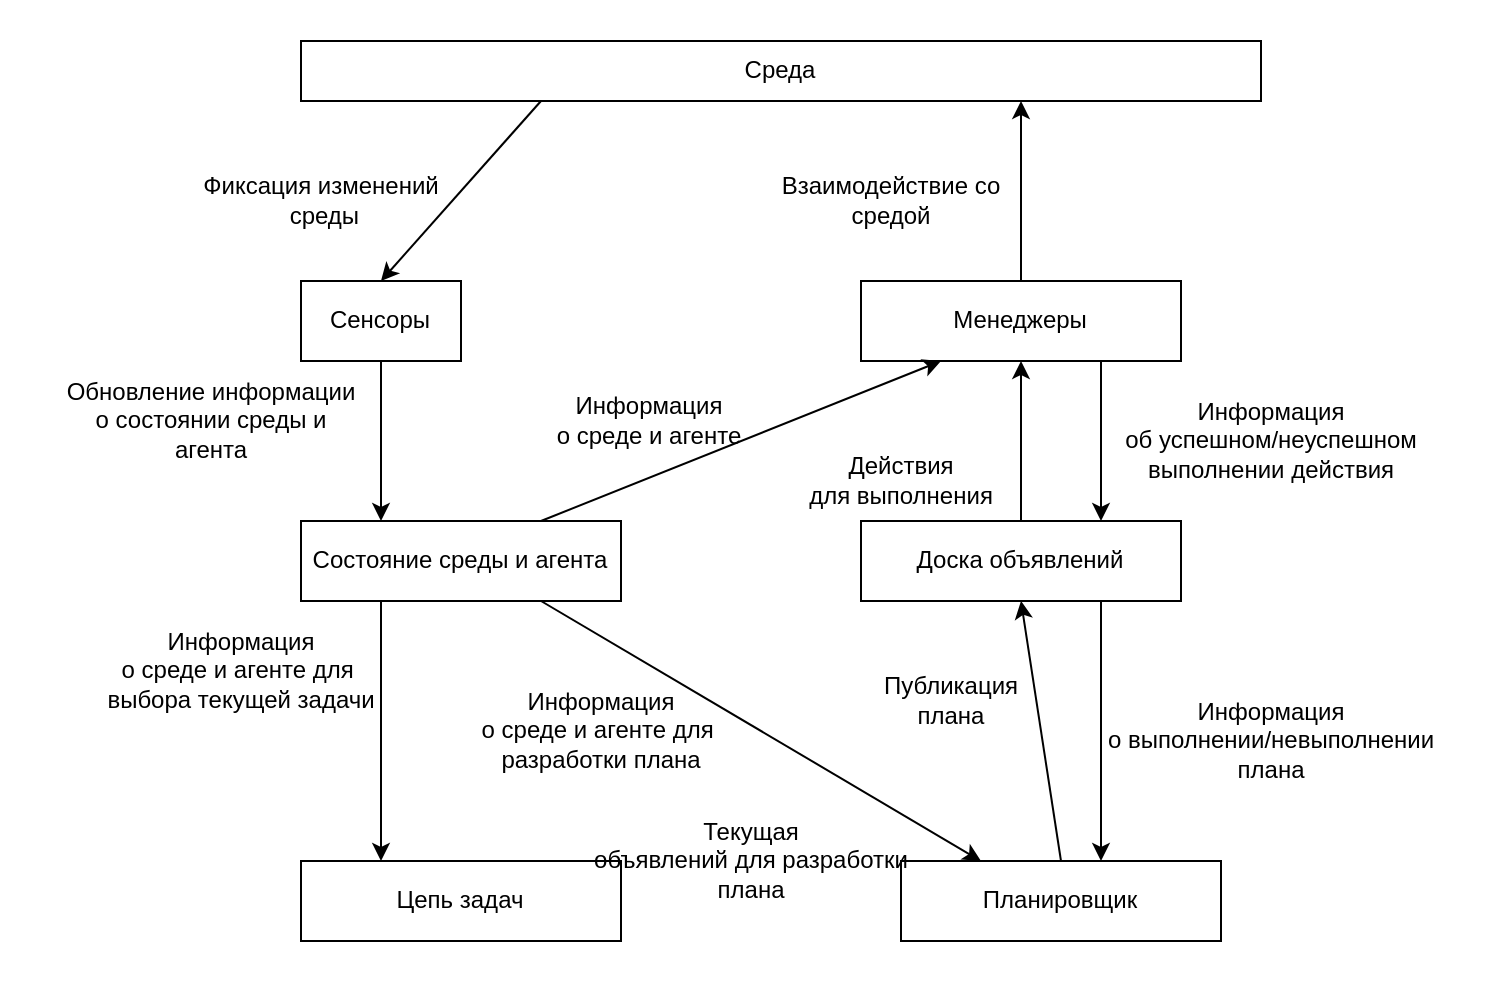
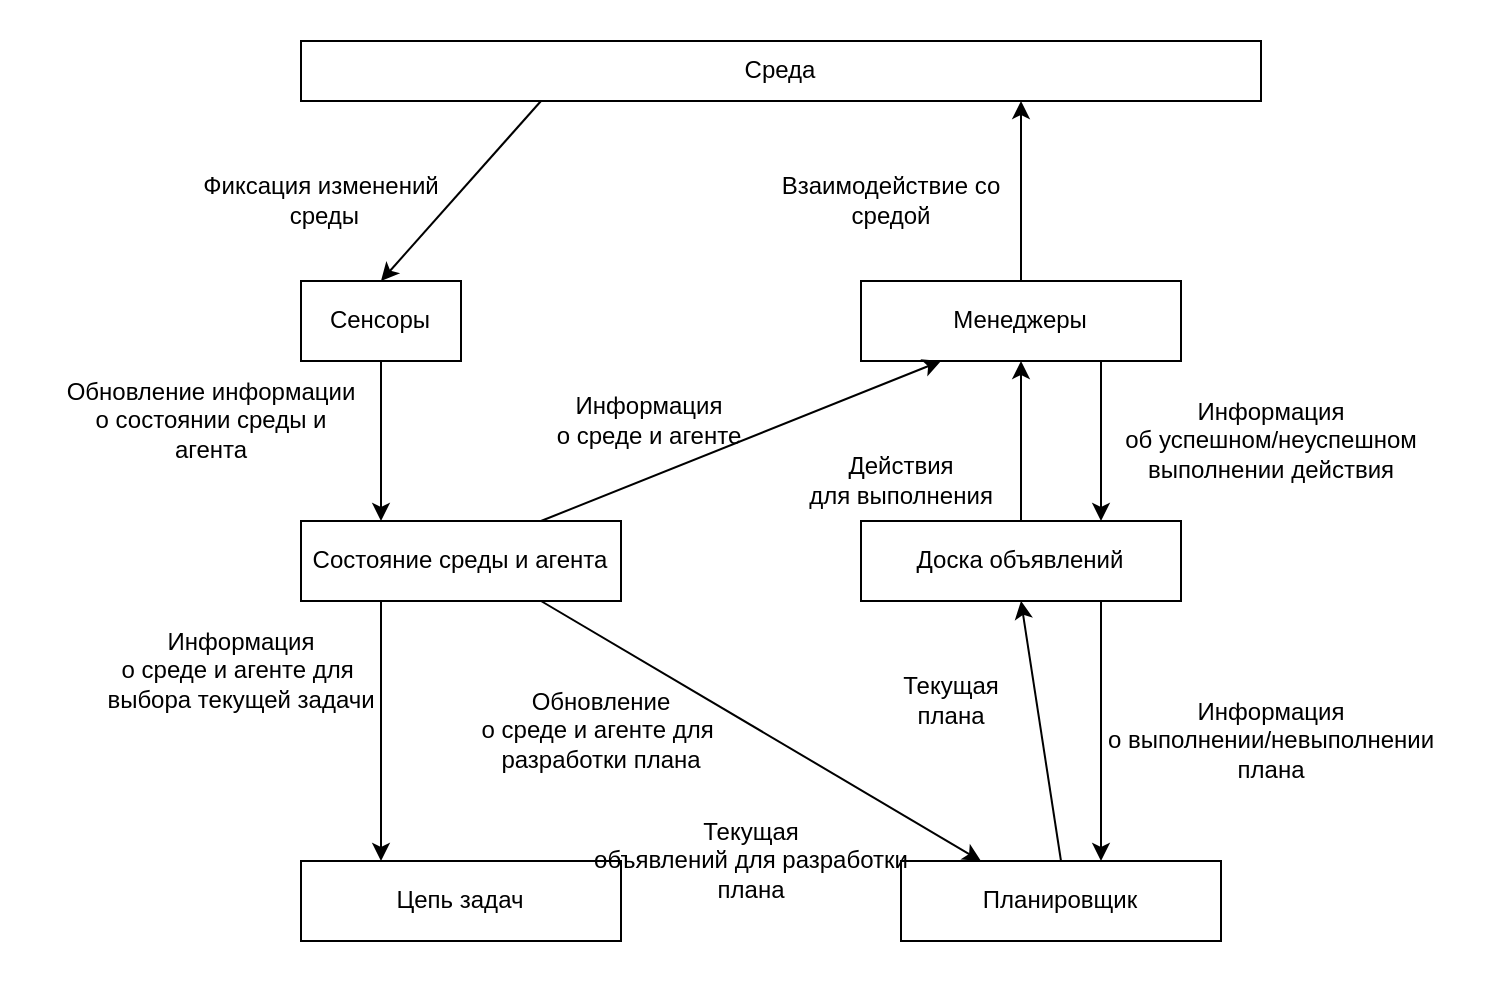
node "Публикация плана": label "Публикация плана" -> "Текущая плана"
node "Информация о среде и агенте для разработки плана": label "Информация о среде и агенте для разработки плана" -> "Обновление о среде и агенте для разработки плана"
